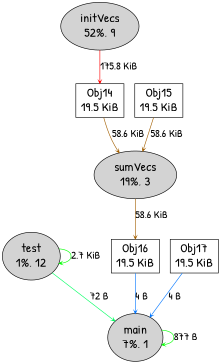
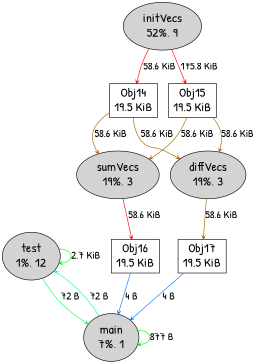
edge "initVecs 52%, 9" -> "Obj15 19.5 KiB": added, label "175.8 KiB"
edge "initVecs 52%, 9" -> "Obj14 19.5 KiB": label "175.8 KiB" -> "58.6 KiB"
node "diffVecs 19%, 3": added
edge "sumVecs 19%, 3" -> "Obj16 19.5 KiB": color #a25e00 -> #ff0100
edge "main 7%, 1" -> "test 1%, 12": added, label "72 B"
